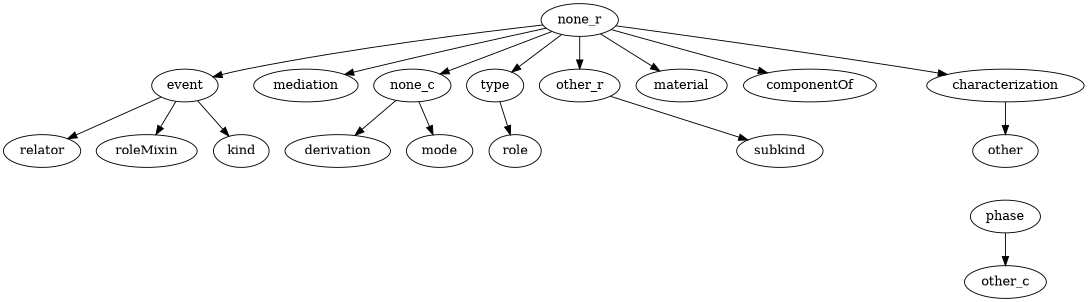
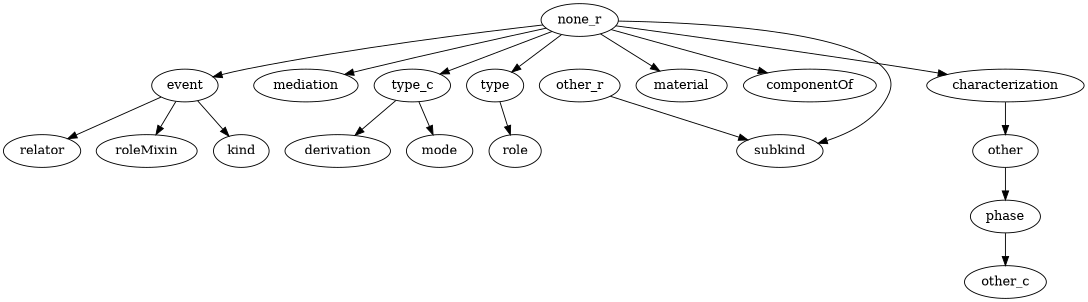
edge "none_r" -> "other_r": now "none_r" -> "subkind"
node "none_c": label "none_c" -> "type_c"
edge "other" -> "phase": added
